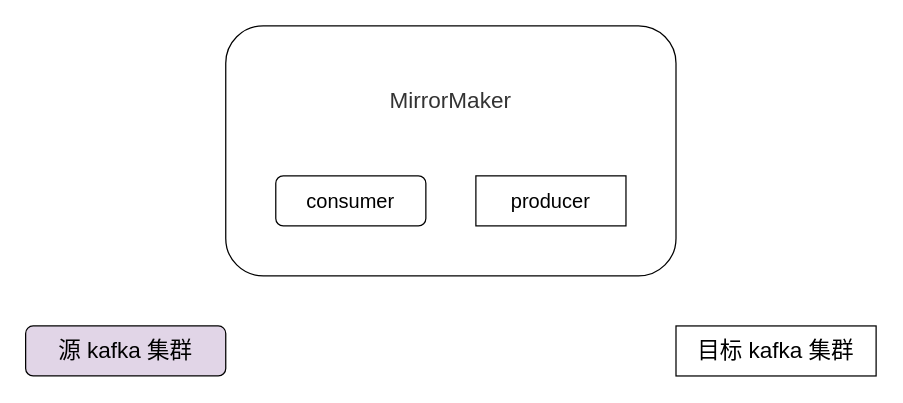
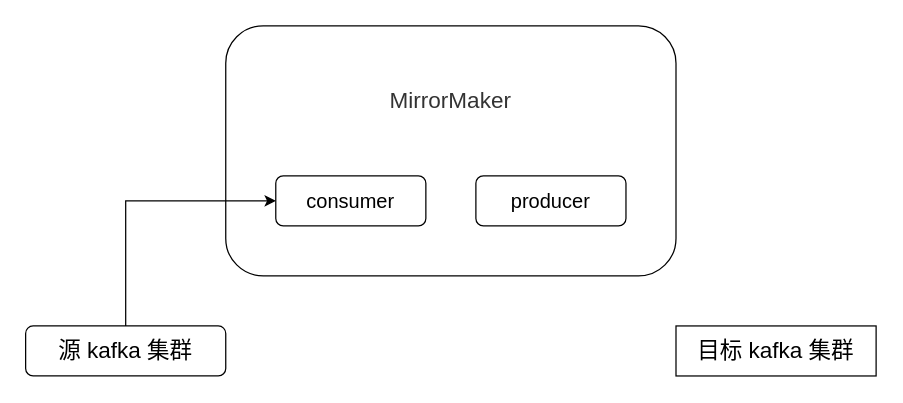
edge "源 kafka 集群" -> "consumer": added
node "producer": shape rectangle -> rounded rectangle
node "源 kafka 集群": fillcolor #e1d5e7 -> #ffffff
